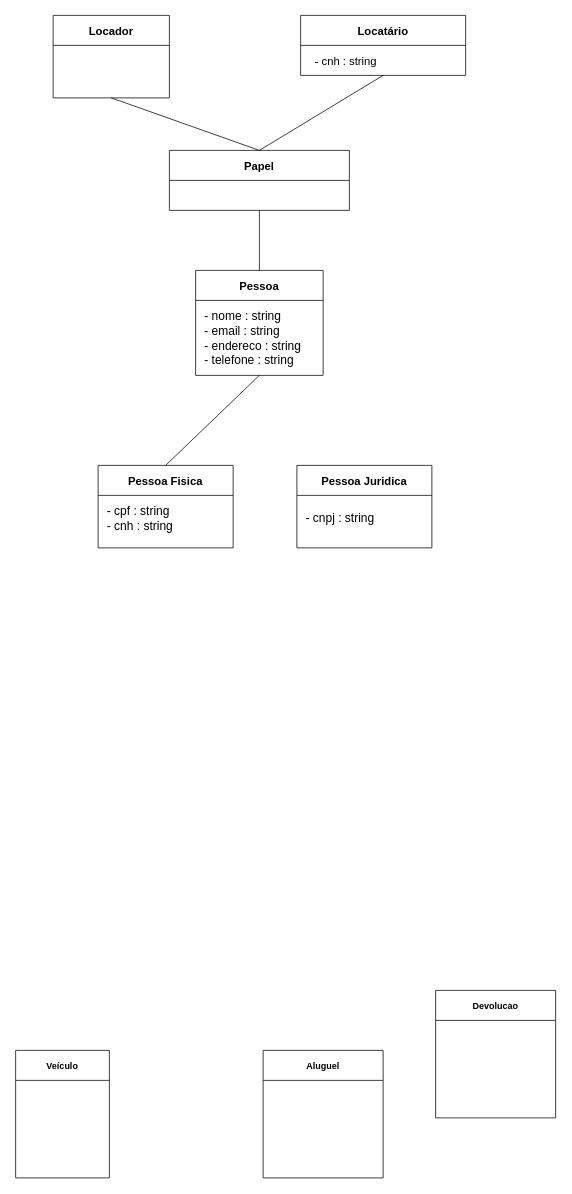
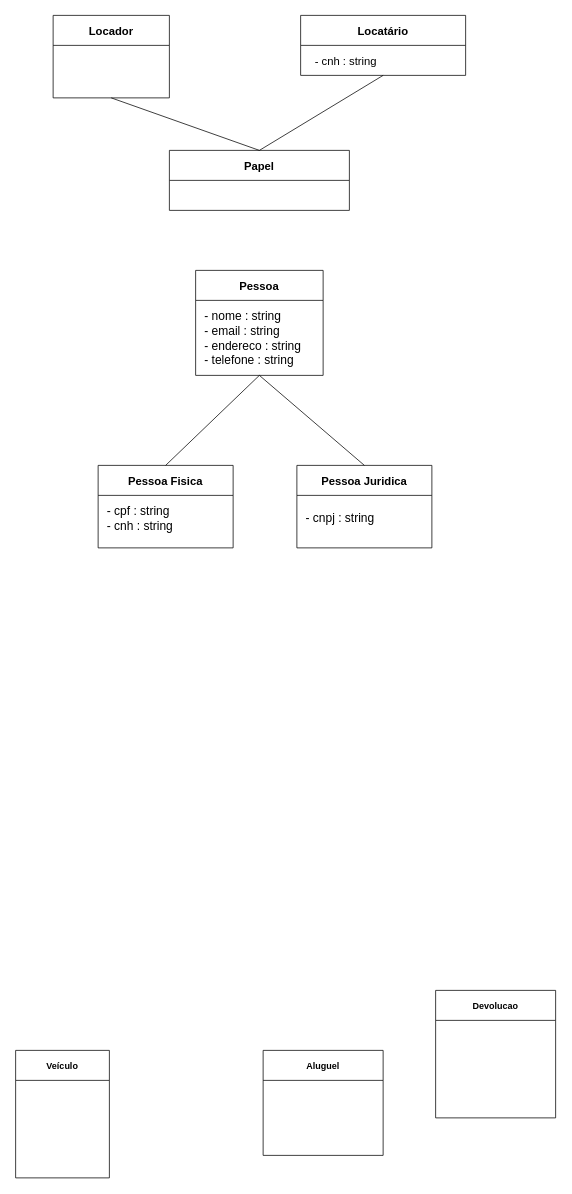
edge "Papel" -- "Pessoa": removed
edge "Pessoa" -- "Pessoa Juridica": added
node "Aluguel": size 120x128 -> 120x105
